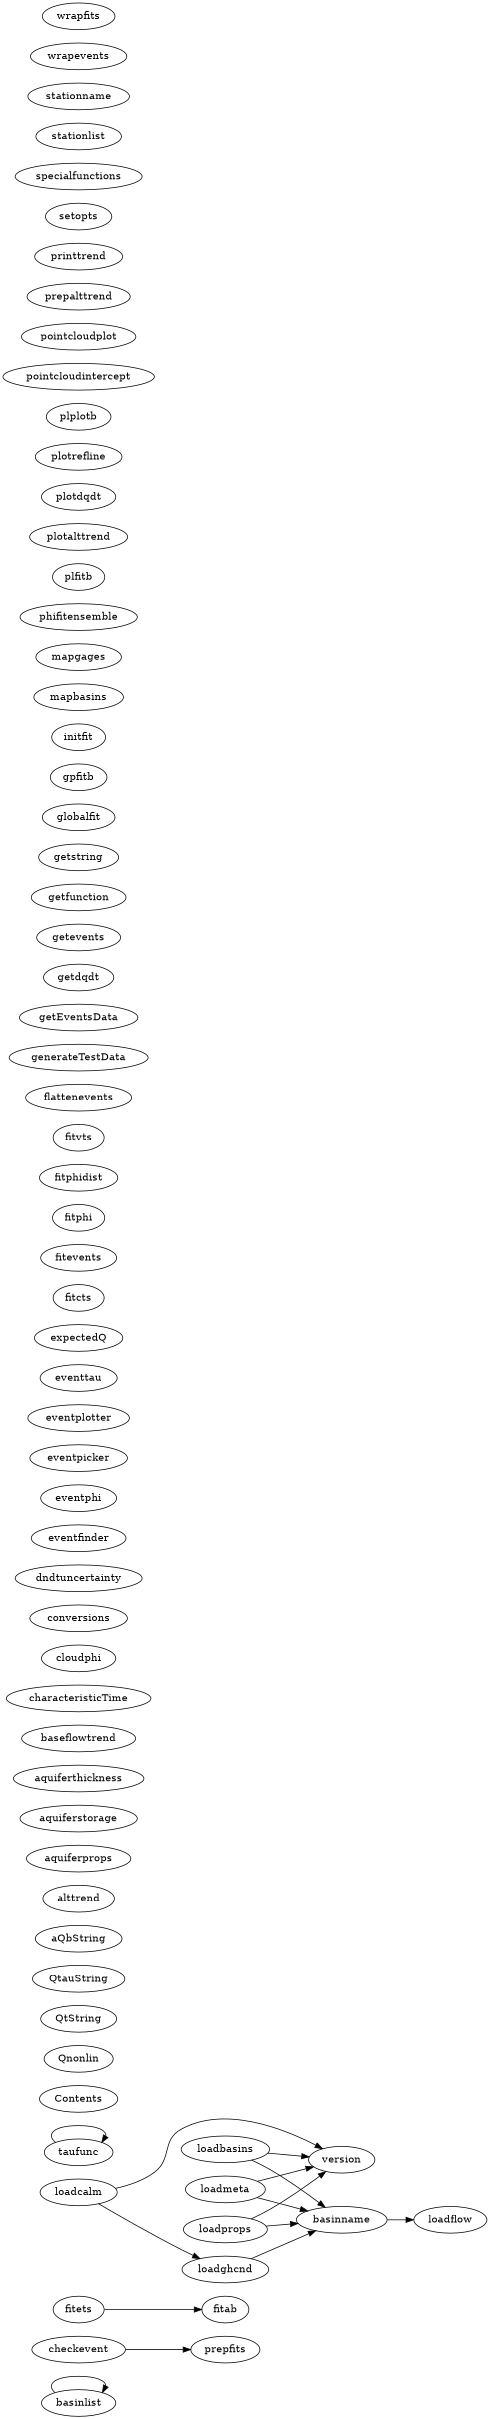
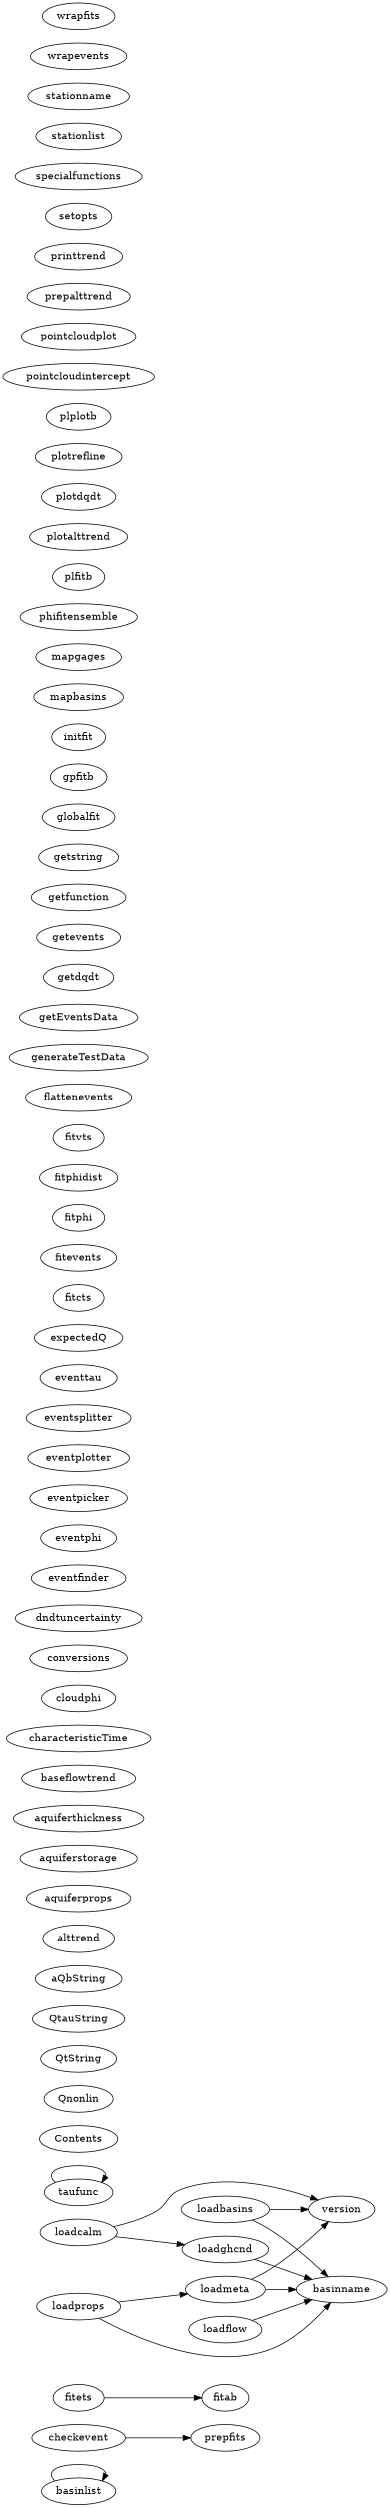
node "eventsplitter": added
edge "loadprops" -> "version": now "loadprops" -> "loadmeta"
edge "basinname" -> "loadflow": reversed
